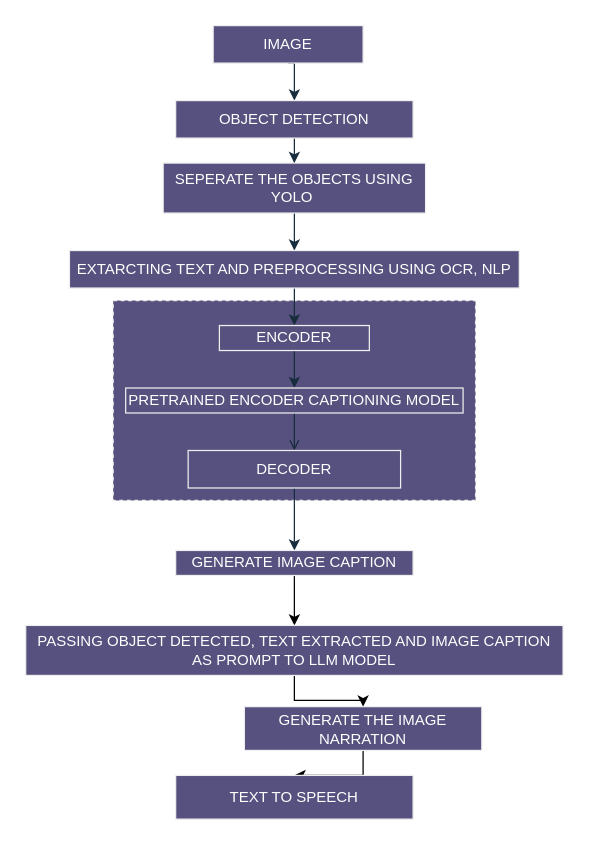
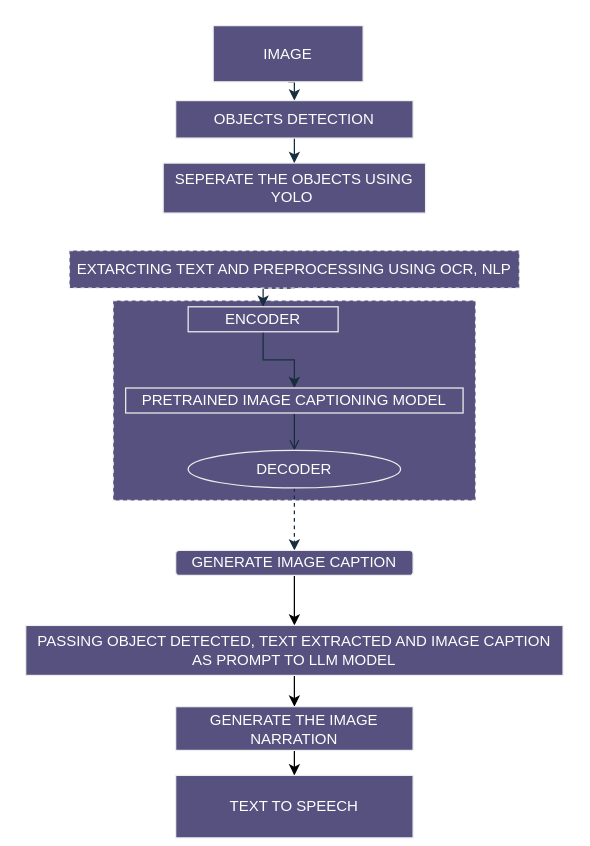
node "IMAGE": size 150x38 -> 150x56
node "OBJECT DETECTION": label "OBJECT DETECTION" -> "OBJECTS DETECTION"
edge "SEPERATE THE OBJECTS USING YOLO" -> "EXTARCTING TEXT AND PREPROCESSING USING OCR, NLP": removed
node "EXTARCTING TEXT AND PREPROCESSING USING OCR, NLP": style solid -> dashed
node "ENCODER": moved (294, 338) -> (263, 319)
node "PRETRAINED ENCODER CAPTIONING MODEL": label "PRETRAINED ENCODER CAPTIONING MODEL" -> "PRETRAINED IMAGE CAPTIONING MODEL"
node "DECODER": shape rectangle -> ellipse
edge "DECODER" -> "GENERATE IMAGE CAPTION": style solid -> dashed
node "GENERATE IMAGE CAPTION": shape rectangle -> rounded rectangle
node "GENERATE THE IMAGE NARRATION": moved (363, 729) -> (294, 729)
node "TEXT TO SPEECH": size 238x44 -> 238x63
